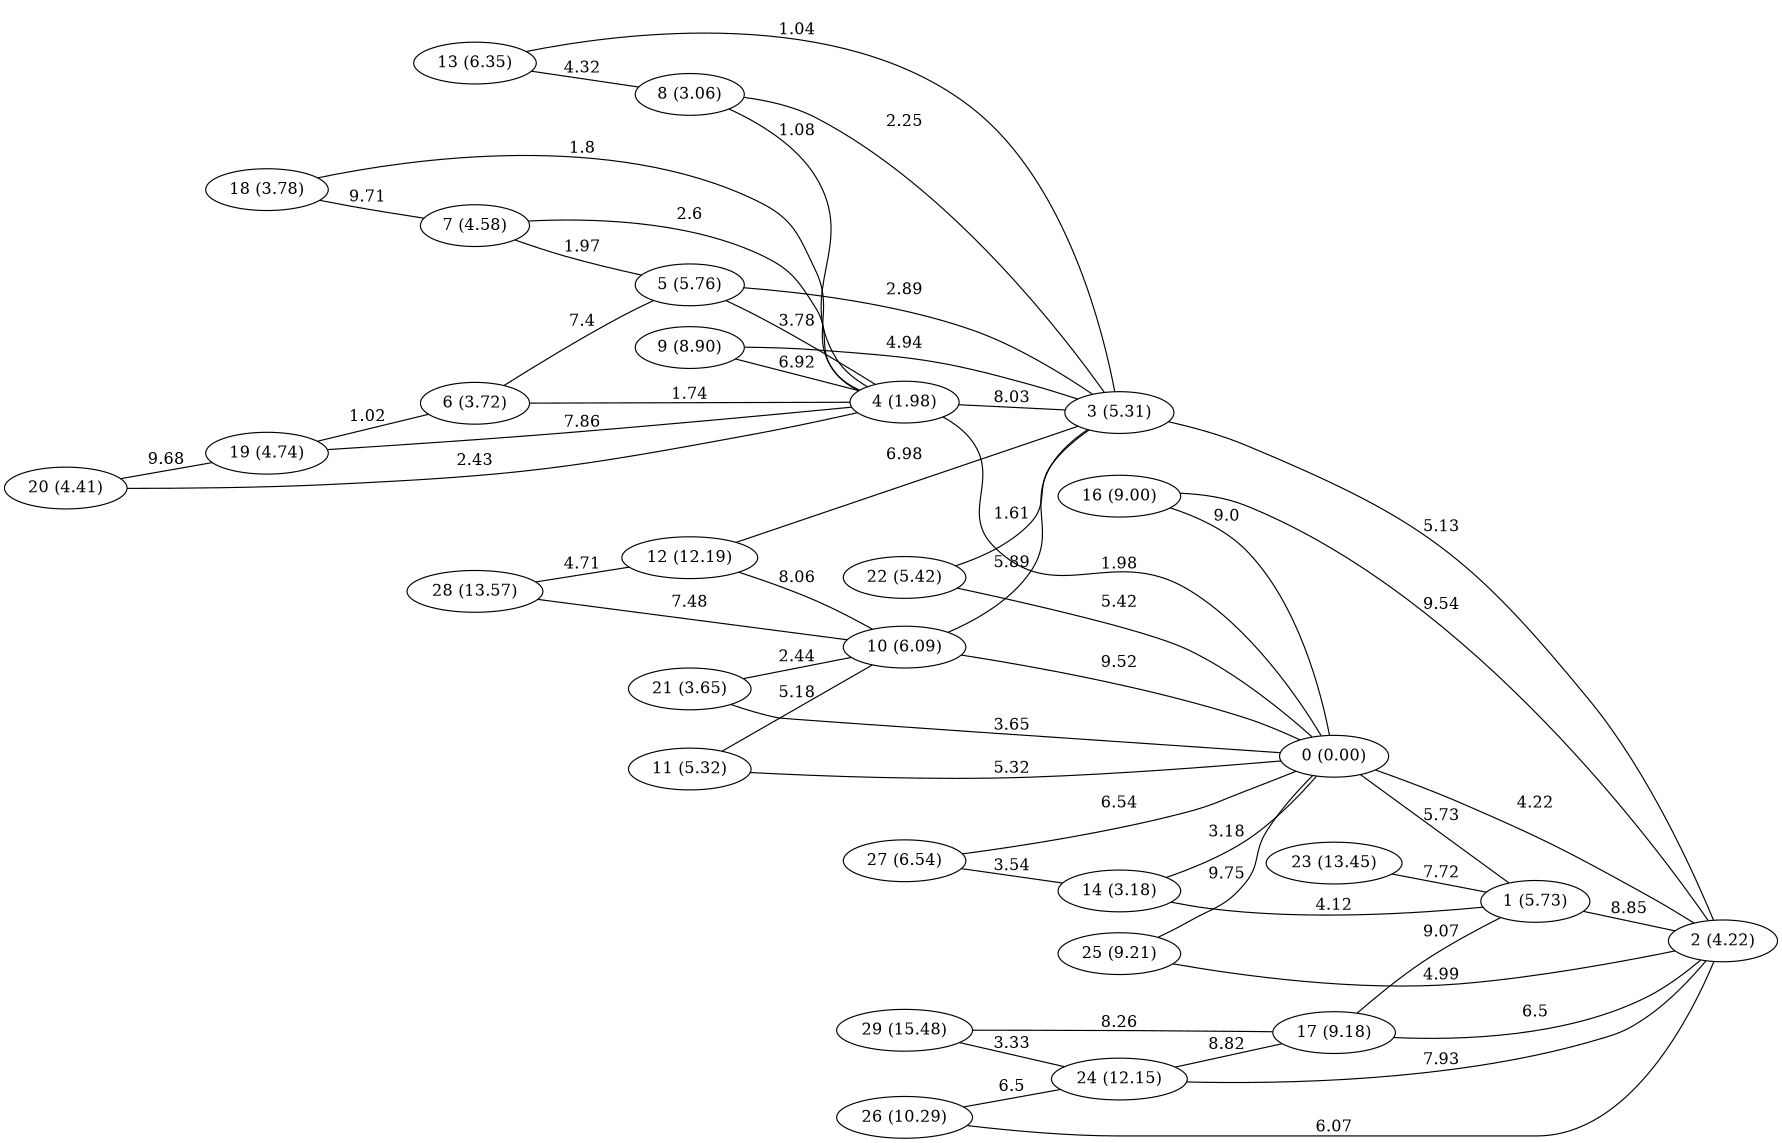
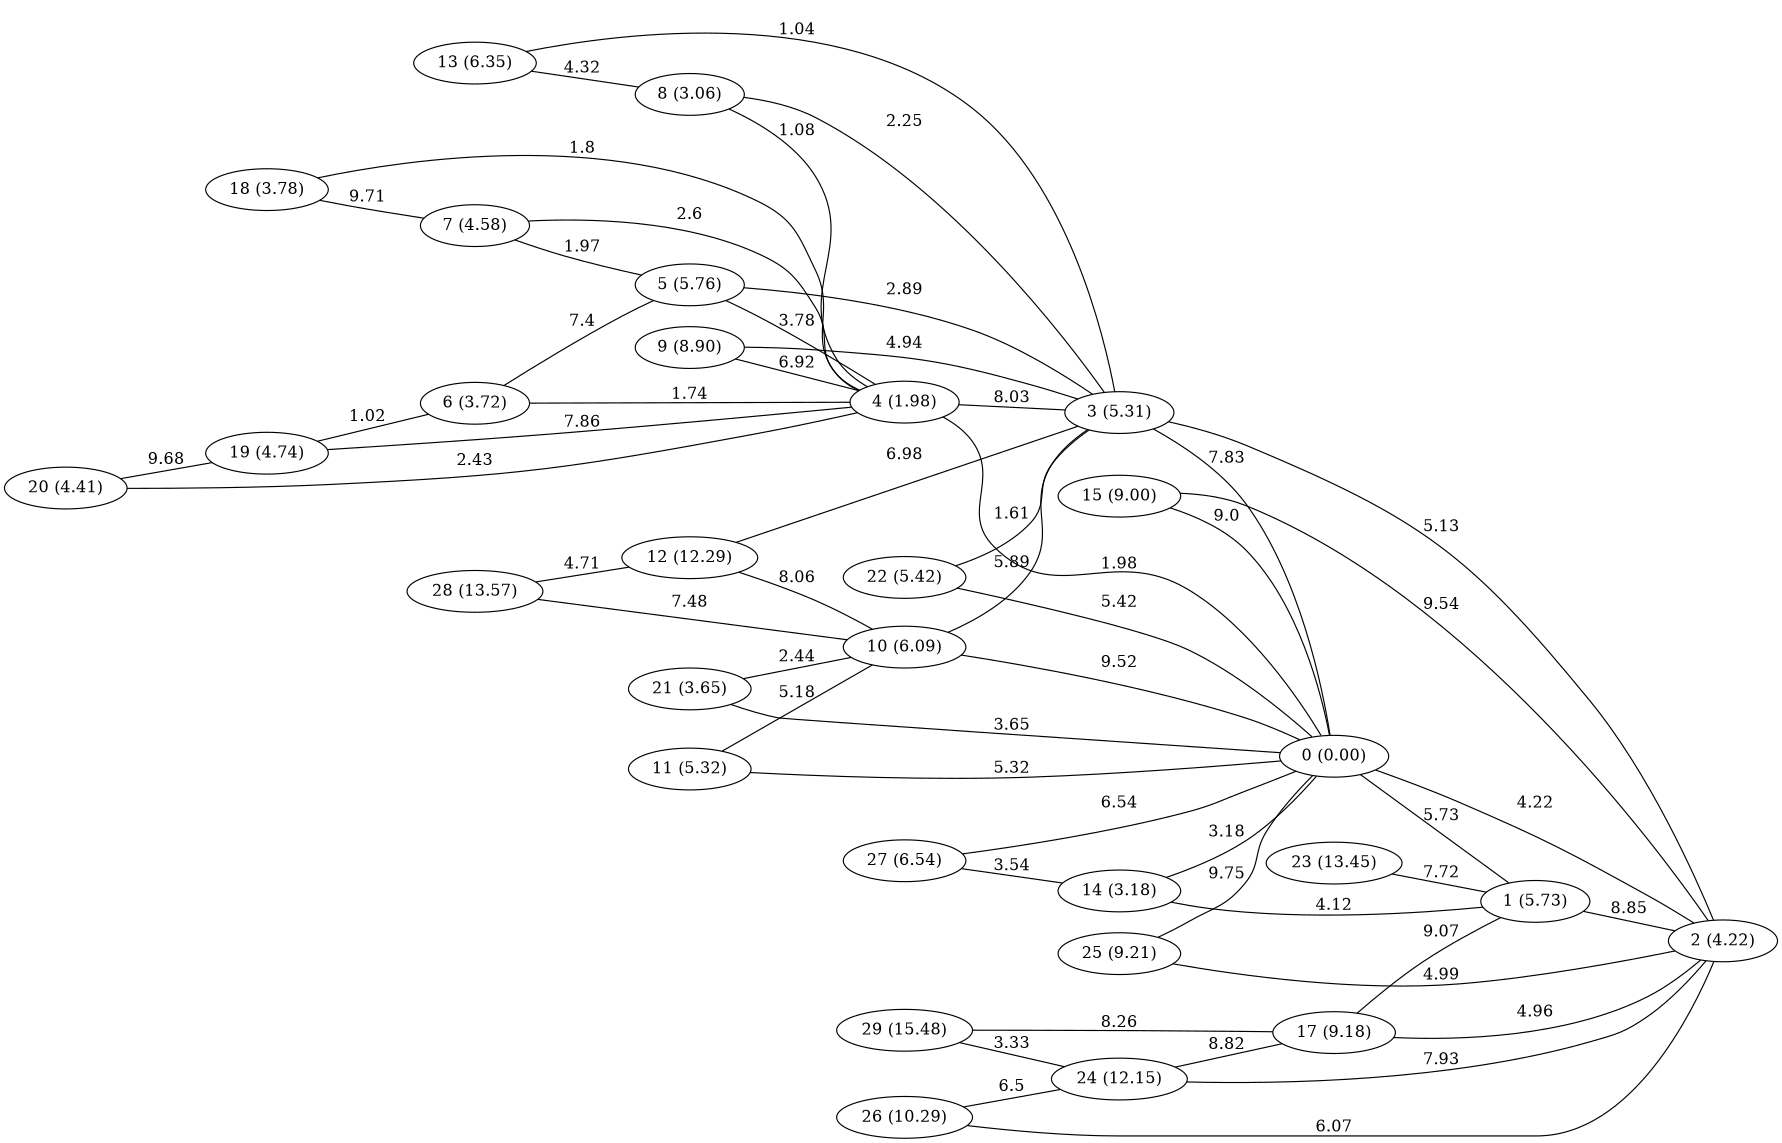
node "16 (9.00)": label "16 (9.00)" -> "15 (9.00)"
node "12 (12.19)": label "12 (12.19)" -> "12 (12.29)"
edge "3 (5.31)" -- "0 (0.00)": added, label "7.83"
edge "2 (4.22)" -- "17 (9.18)": label "6.5" -> "4.96"
